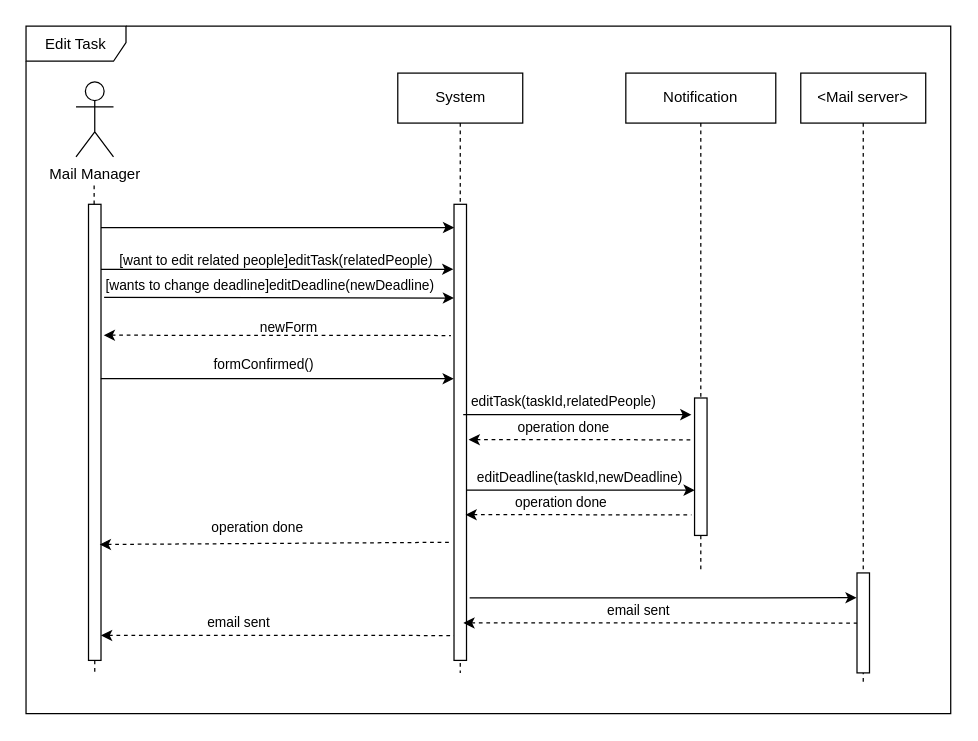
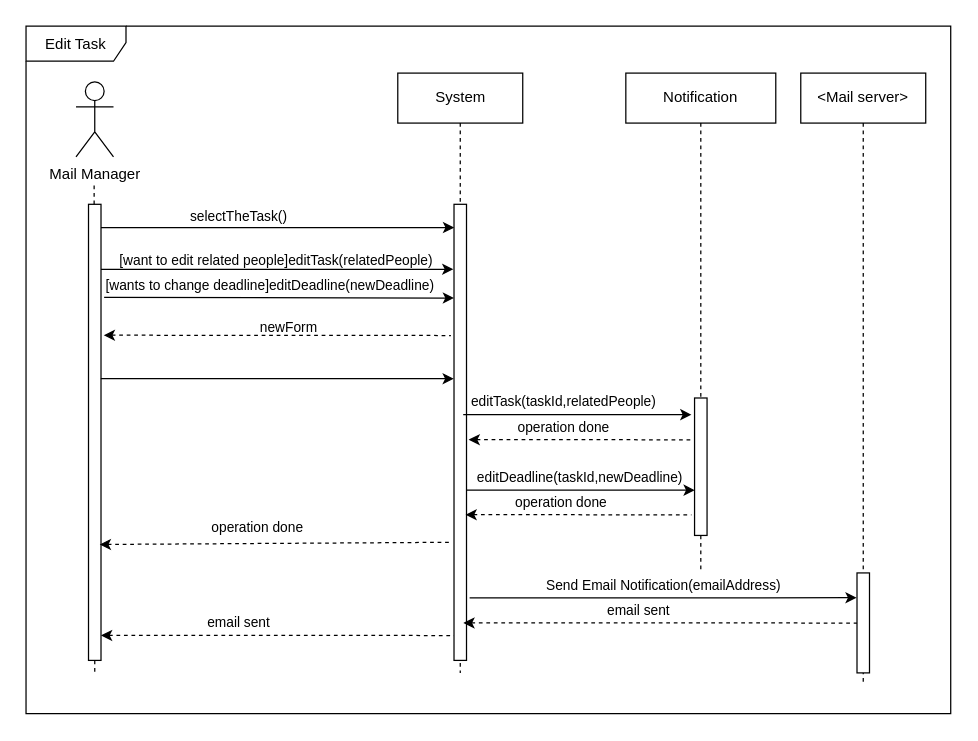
node "selectTheTask()": added
node "formConfirmed()": removed
node "Send Email Notification(emailAddress)": added
